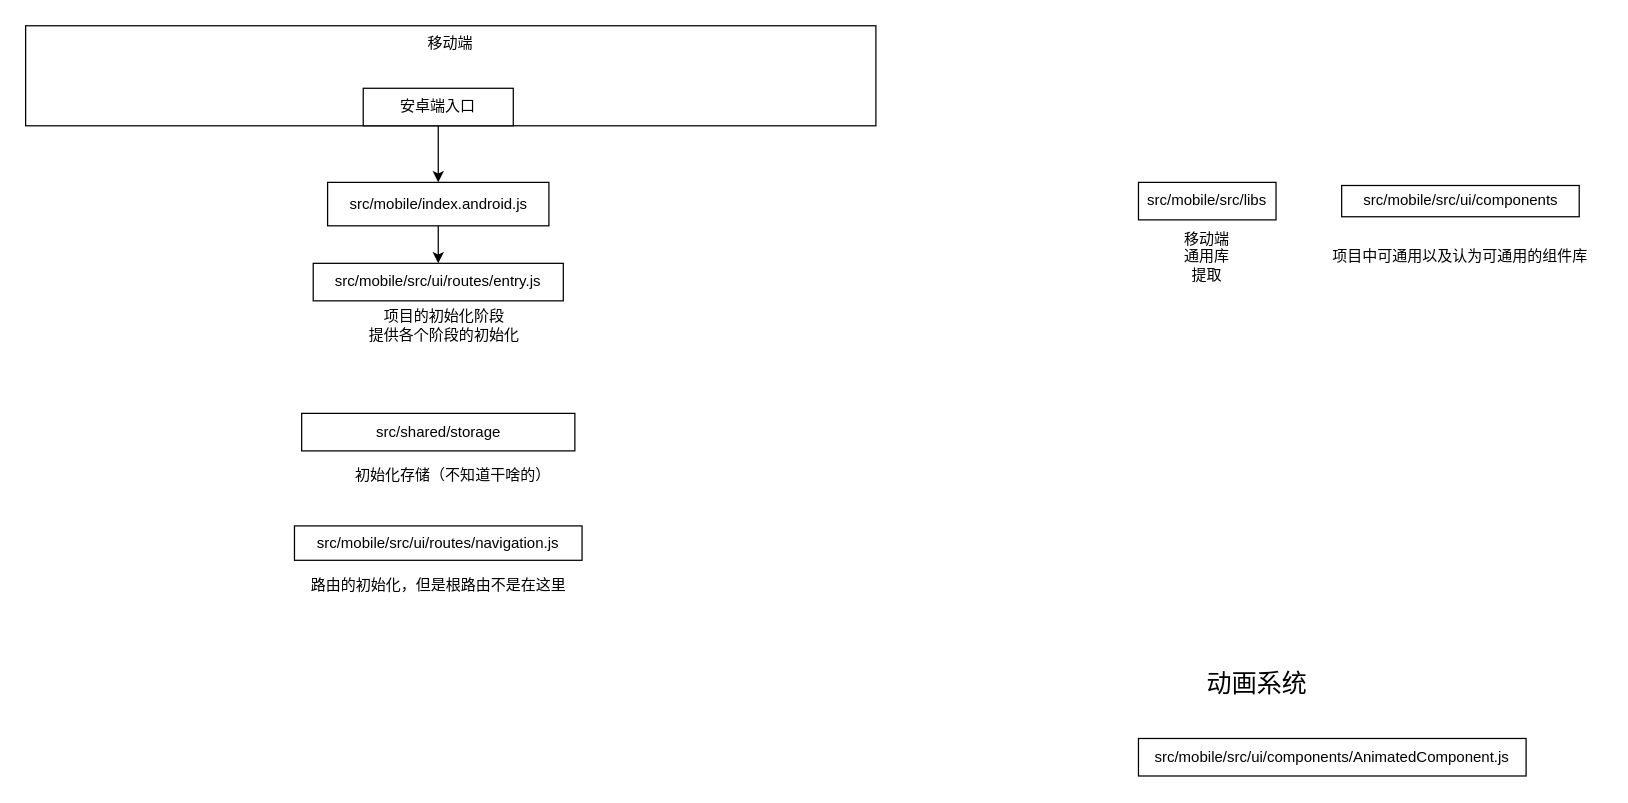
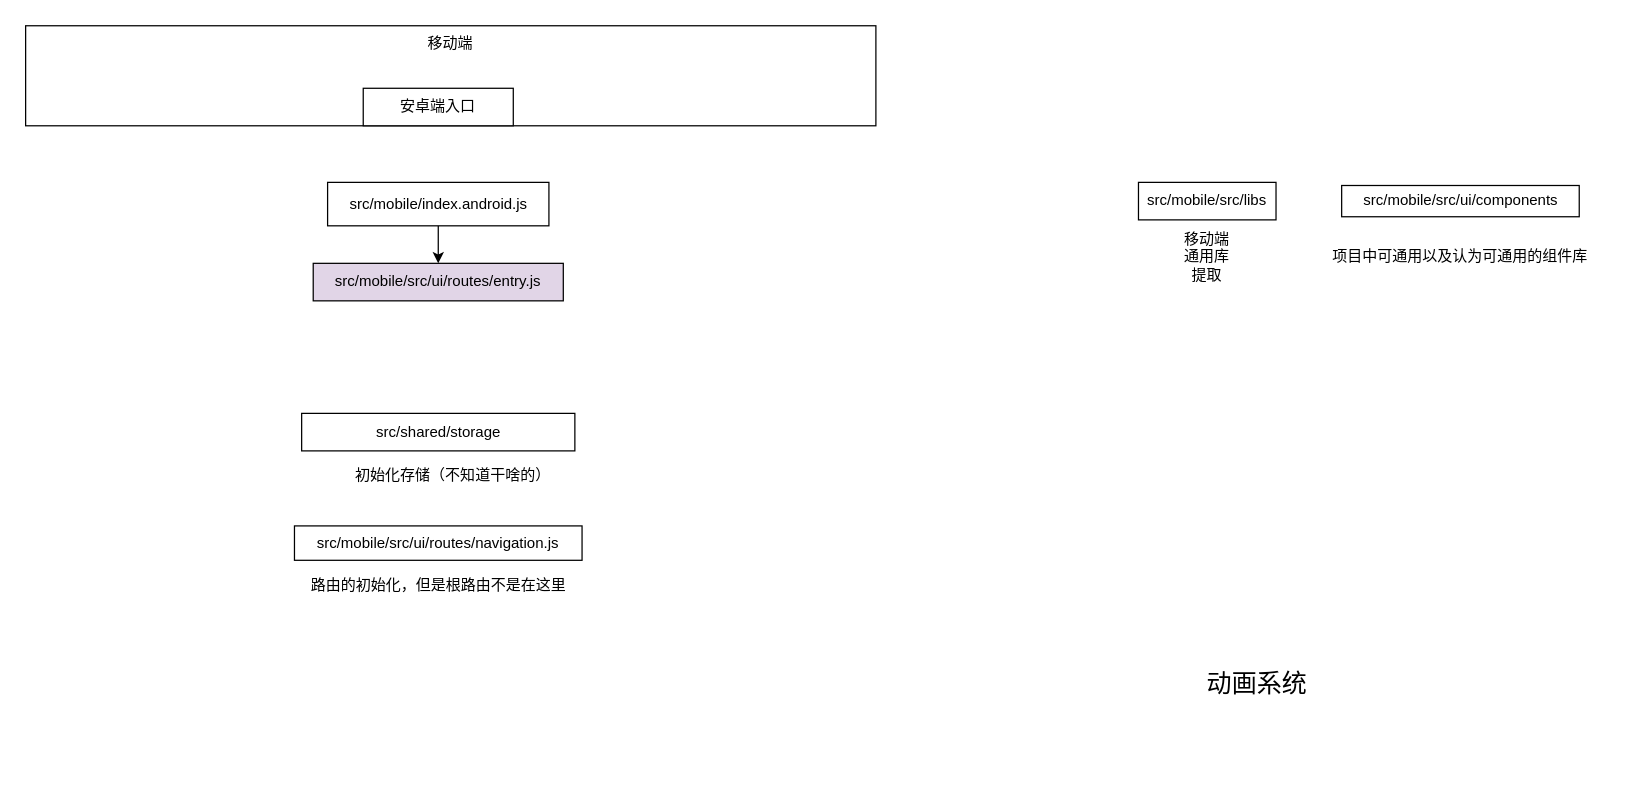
edge "安卓端入口" -> "src/mobile/index.android.js": removed
node "src/mobile/src/ui/routes/entry.js": fillcolor #ffffff -> #e1d5e7
node "项目的初始化阶段 提供各个阶段的初始化": removed
node "src/mobile/src/ui/components/AnimatedComponent.js": removed
